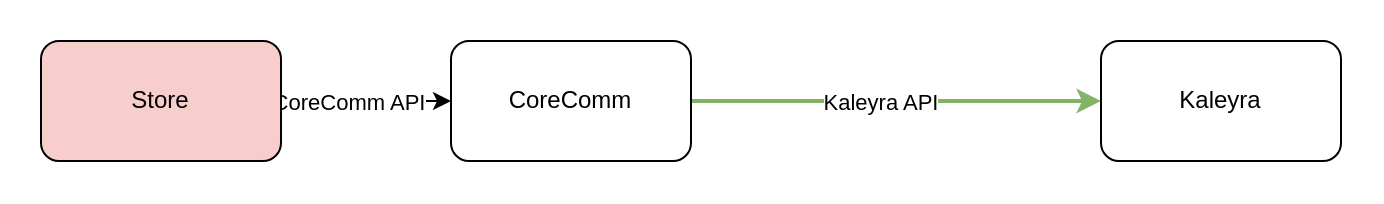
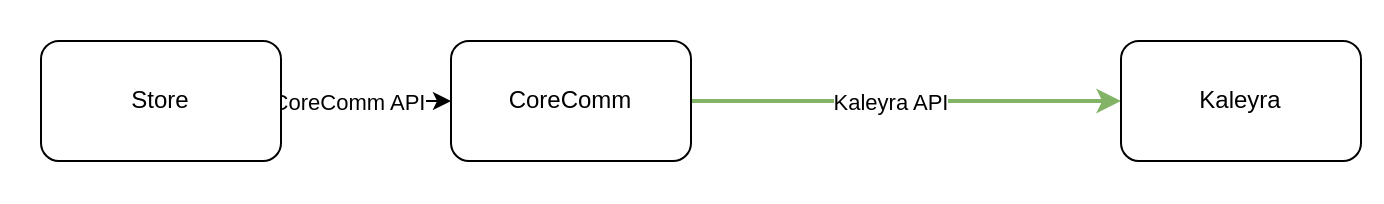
node "Store": fillcolor #f8cecc -> #ffffff
node "Kaleyra": moved (1221, 101) -> (1241, 101)
